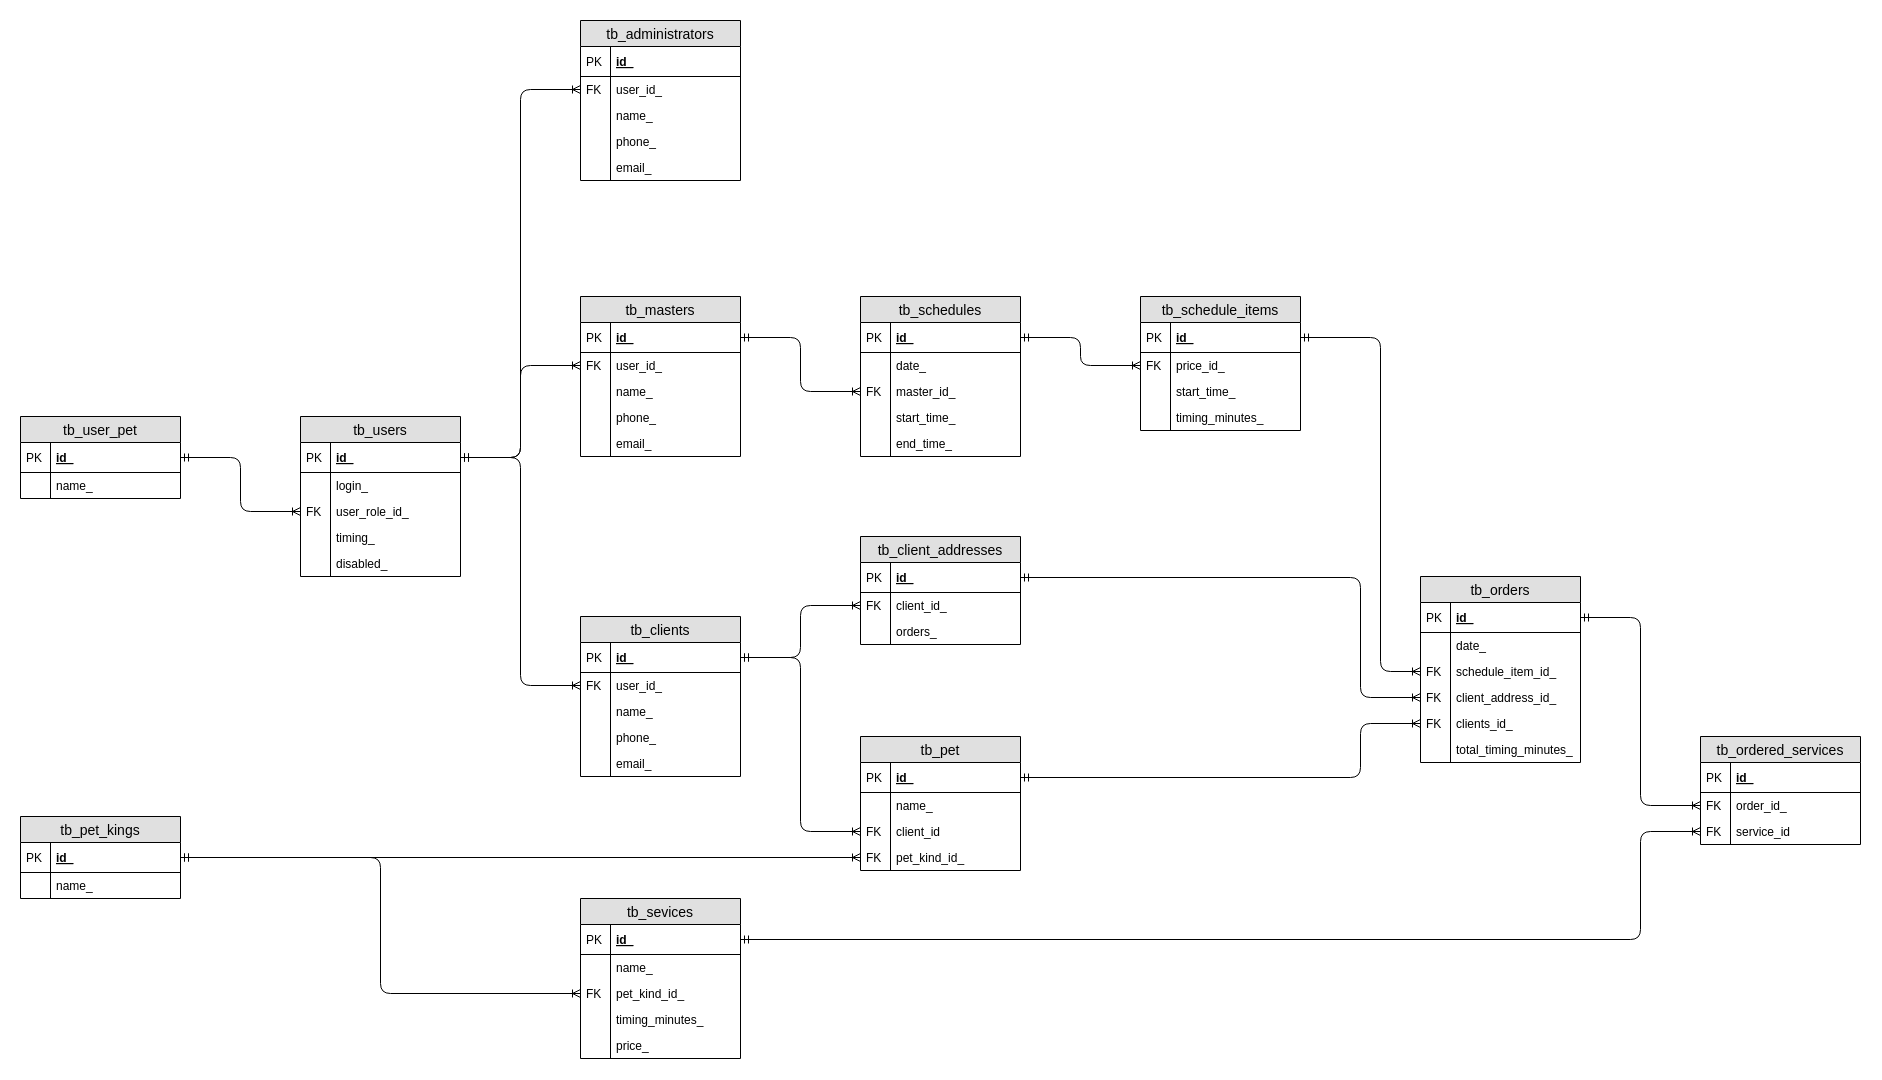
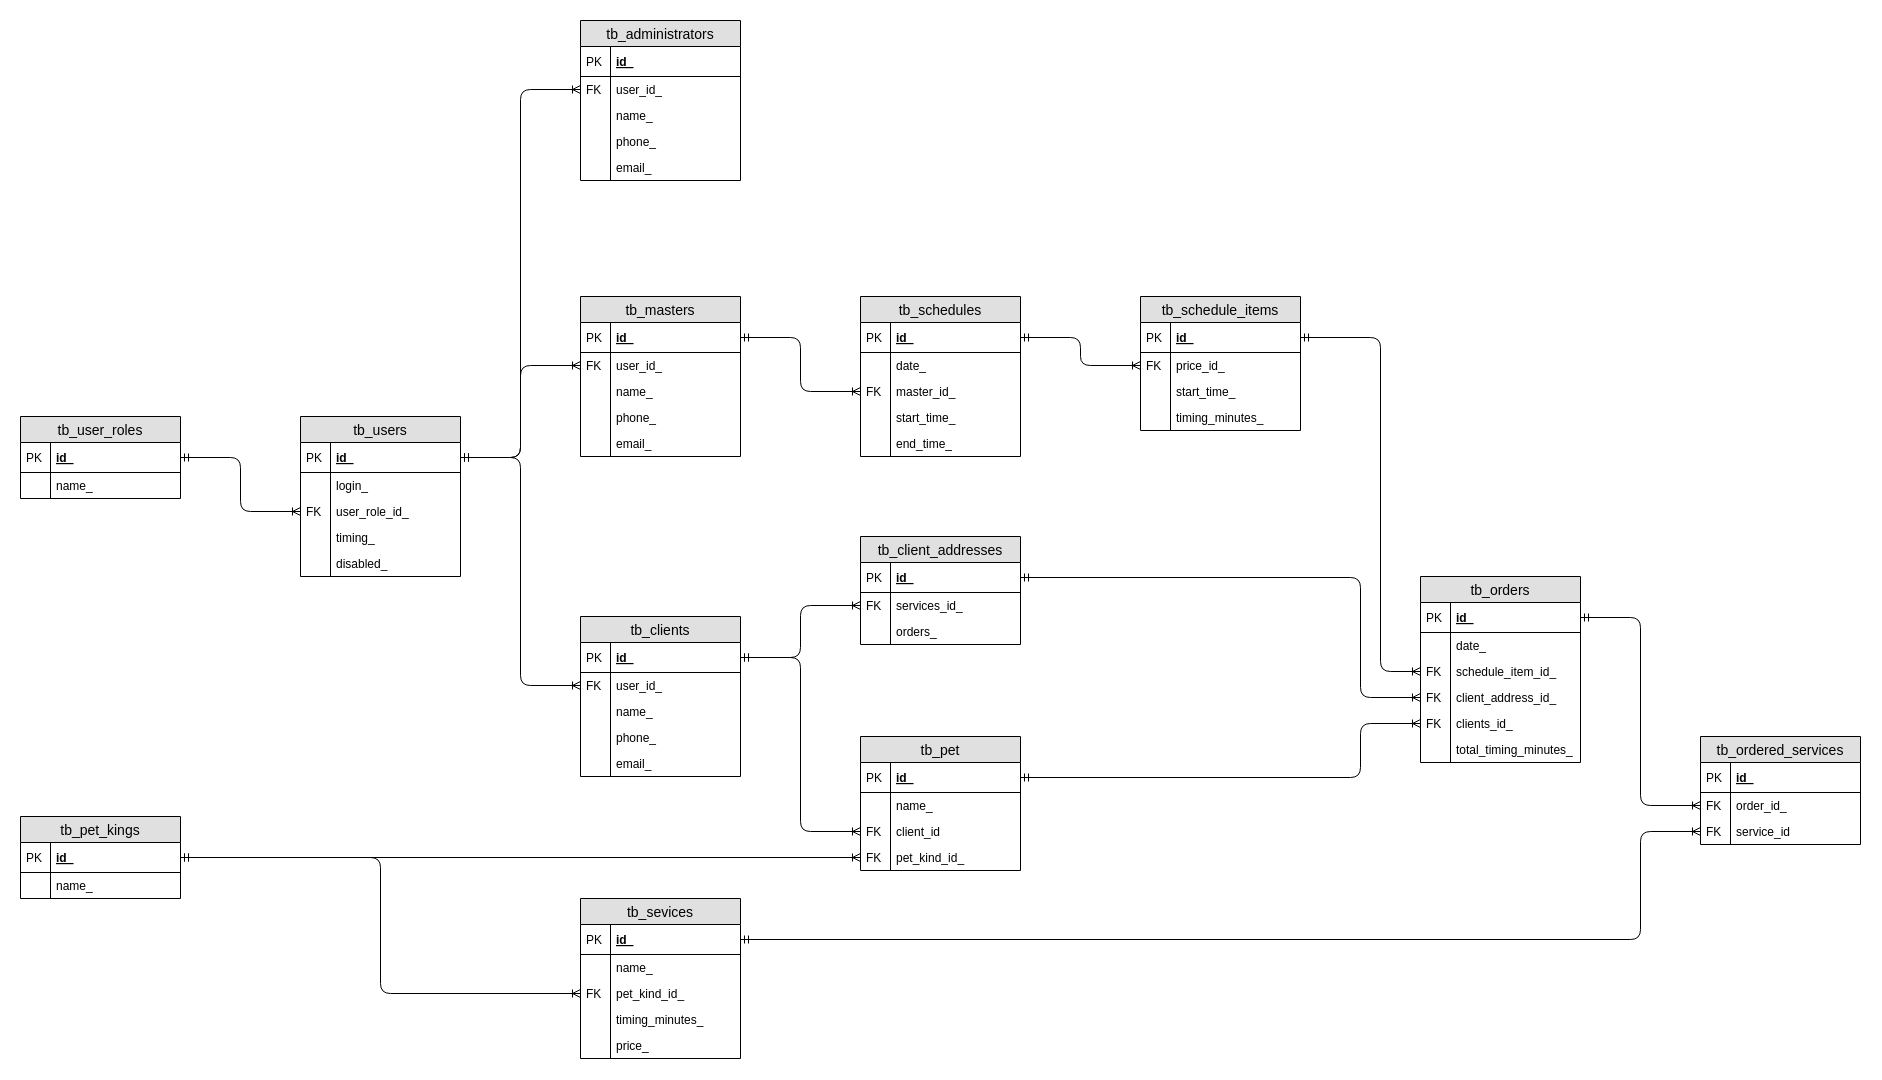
node "tb_user_pet": label "tb_user_pet" -> "tb_user_roles"
node "client_id_": label "client_id_" -> "services_id_"
